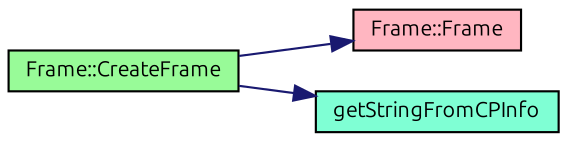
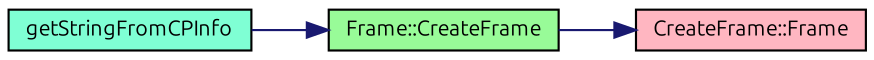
node "Frame::Frame": label "Frame::Frame" -> "CreateFrame::Frame"
edge "Frame::CreateFrame" -> "getStringFromCPInfo": reversed
